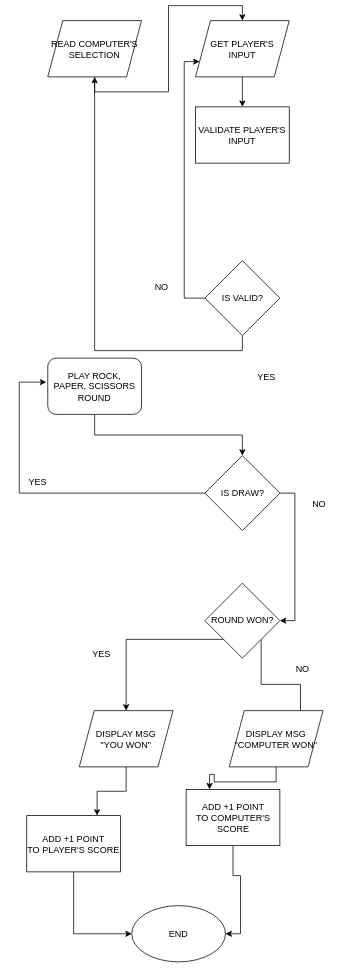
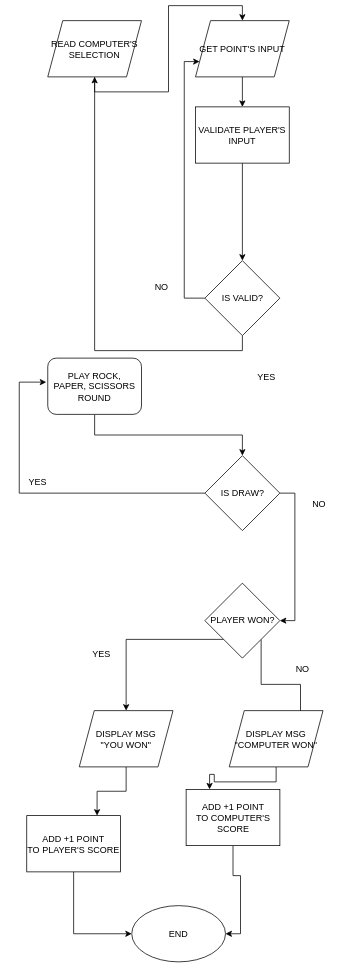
node "GET PLAYER'S INPUT": label "GET PLAYER'S INPUT" -> "GET POINT'S INPUT"
edge "VALIDATE PLAYER'S INPUT" -> "IS VALID?": added
node "ROUND WON?": label "ROUND WON?" -> "PLAYER WON?"
